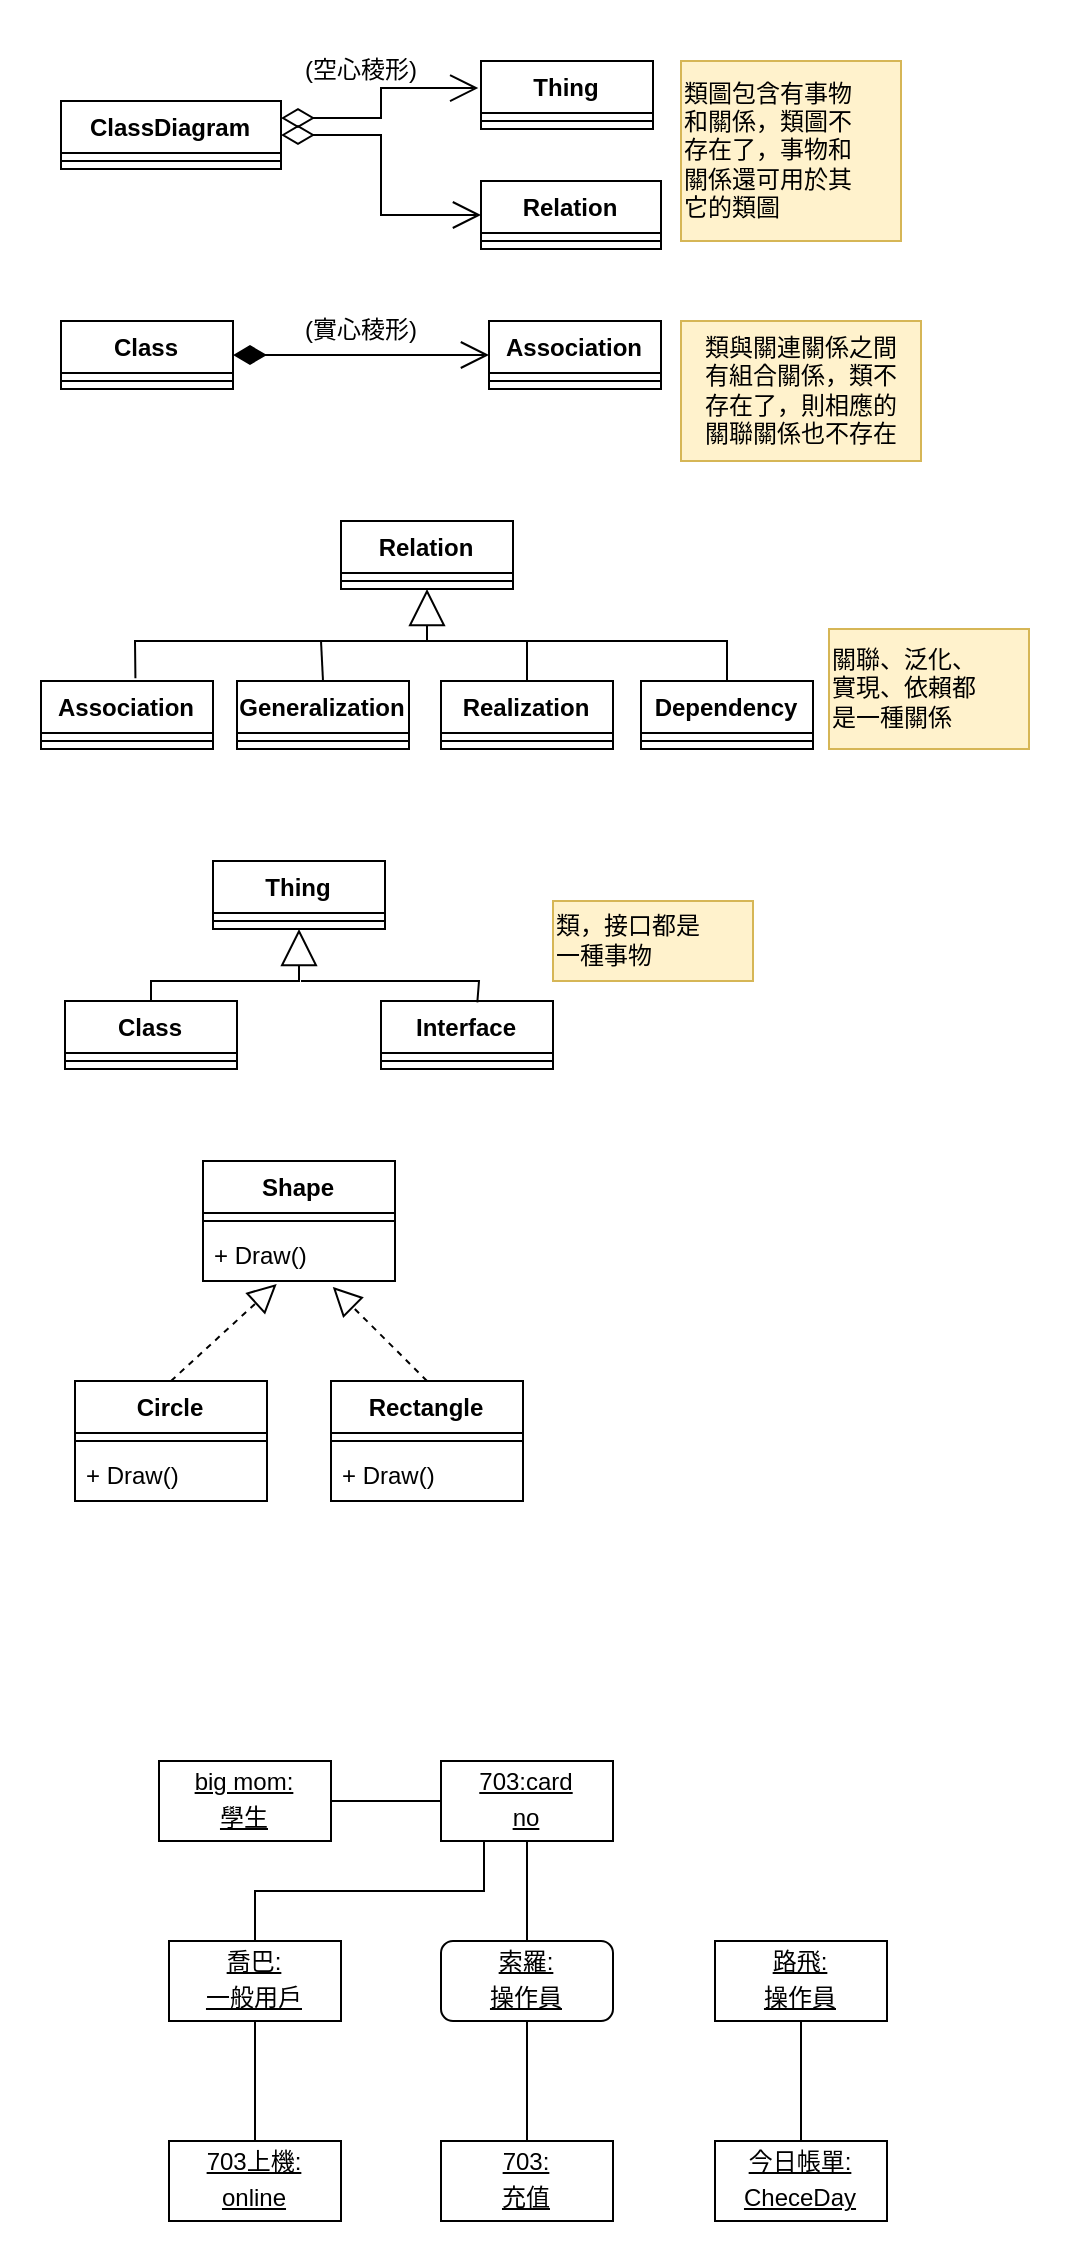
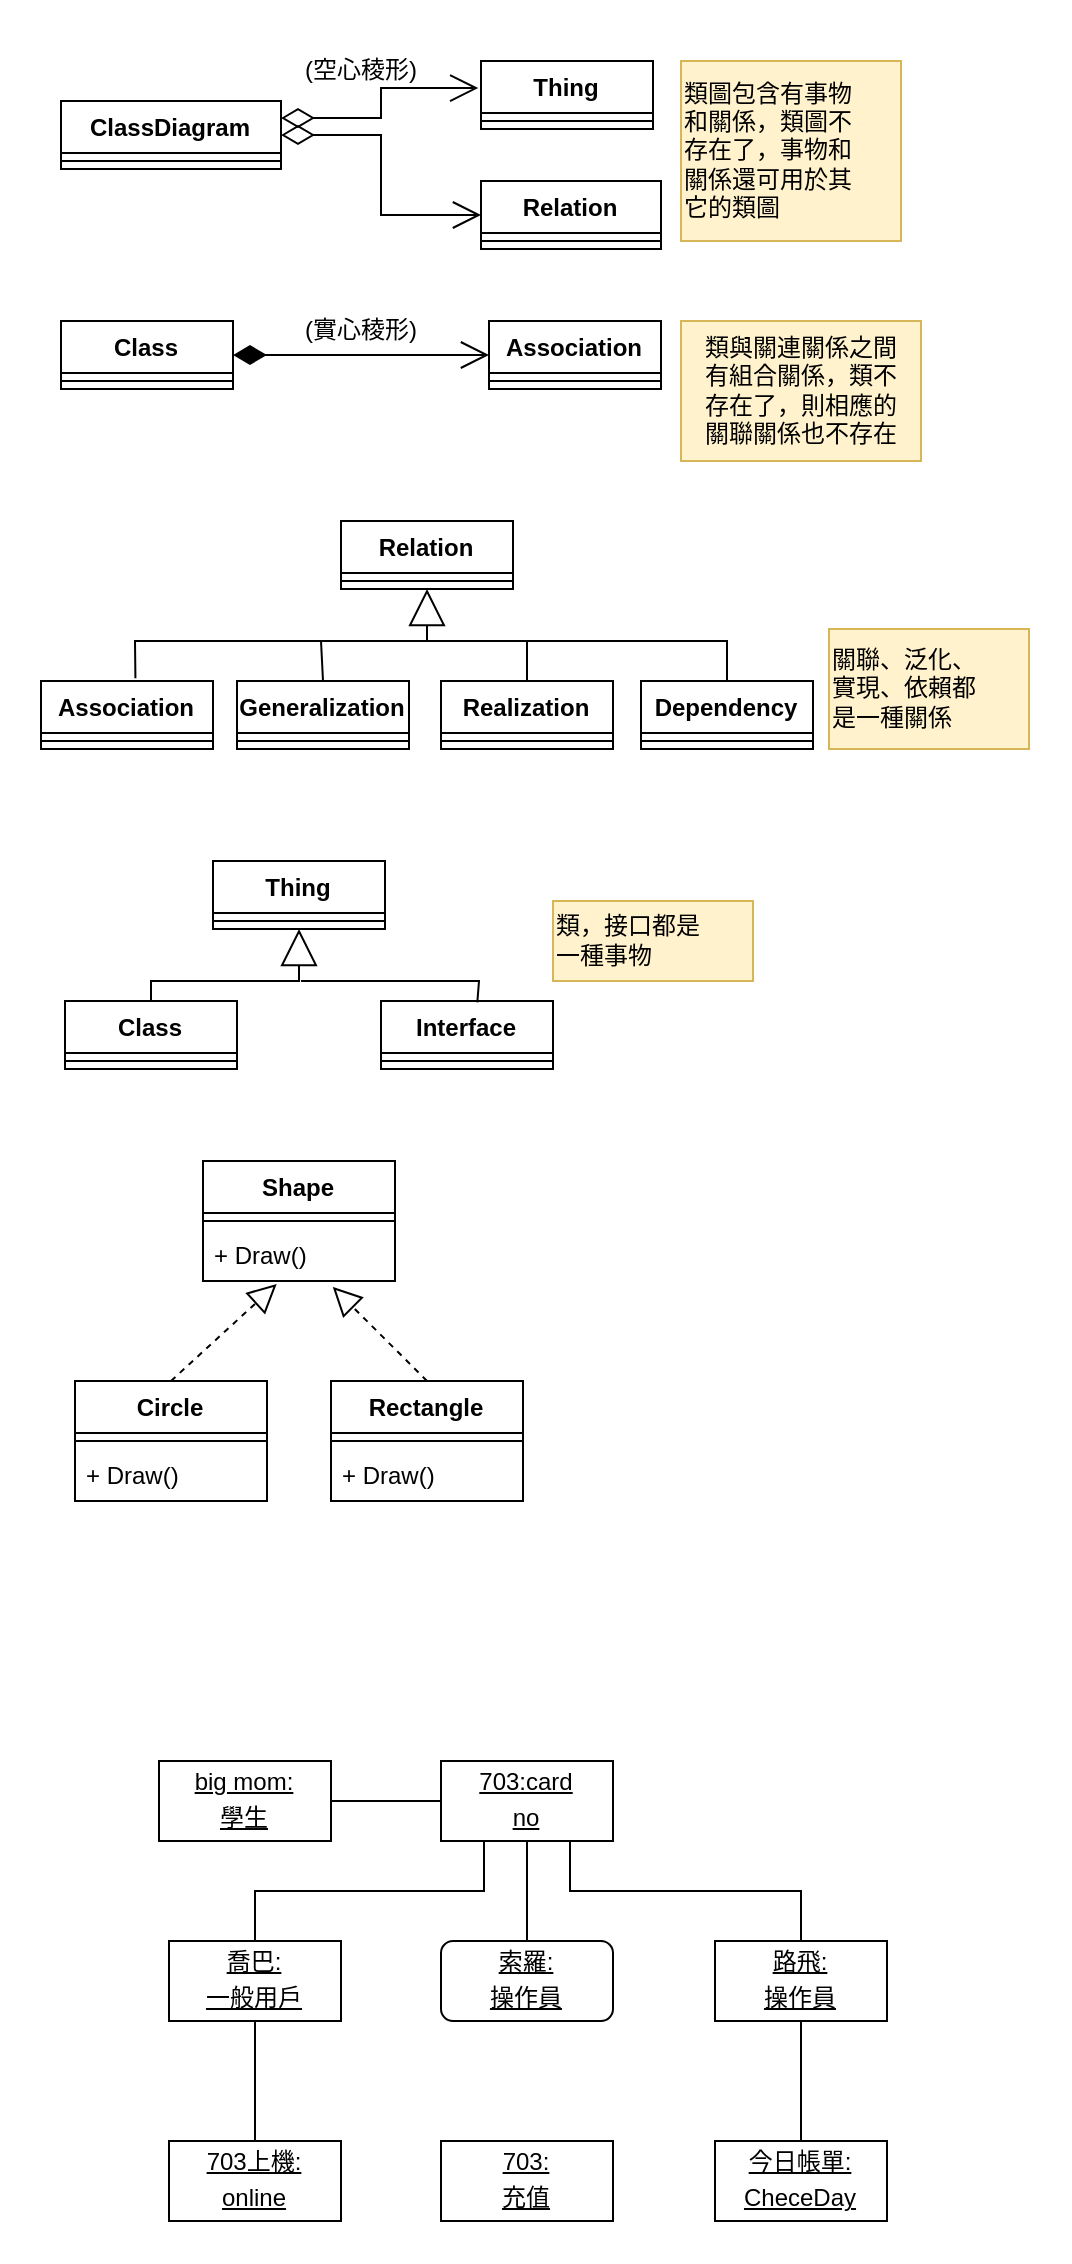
edge "703:card no" -- "路飛: 操作員": added
edge "索羅: 操作員" -- "703: 充值": removed
